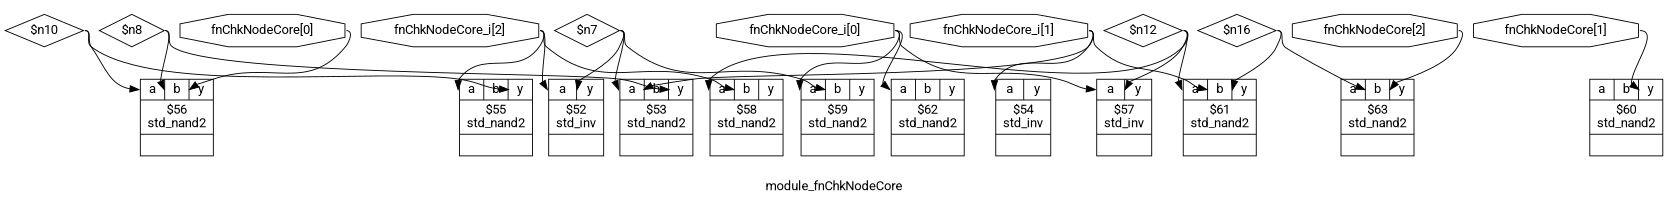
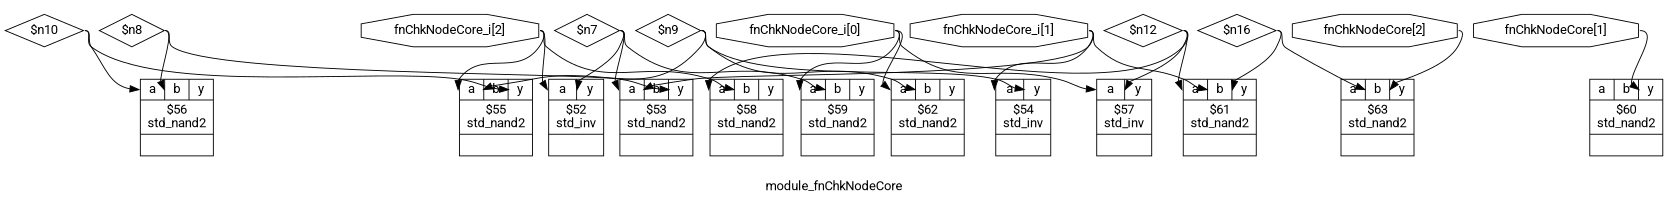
node "fnChkNodeCore[0]": removed
node "$n9": added
